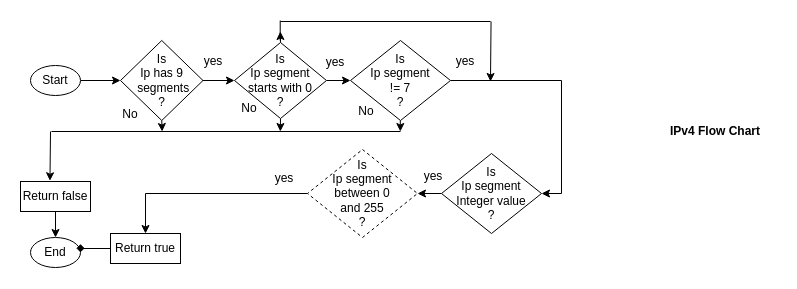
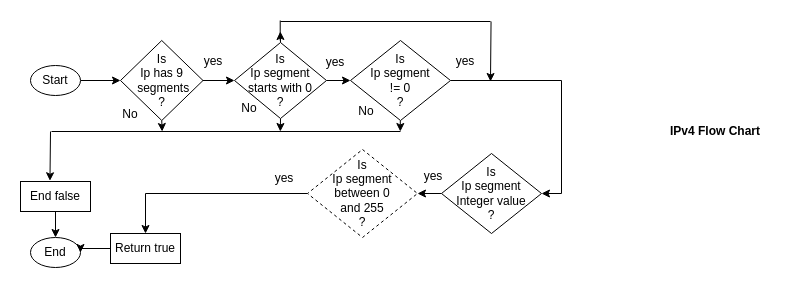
node "Is Ip segment != 7 ?": label "Is Ip segment != 7 ?" -> "Is Ip segment != 0 ?"
node "Return false": label "Return false" -> "End false"
edge "Return true" -> "End": arrowhead diamond -> classic
